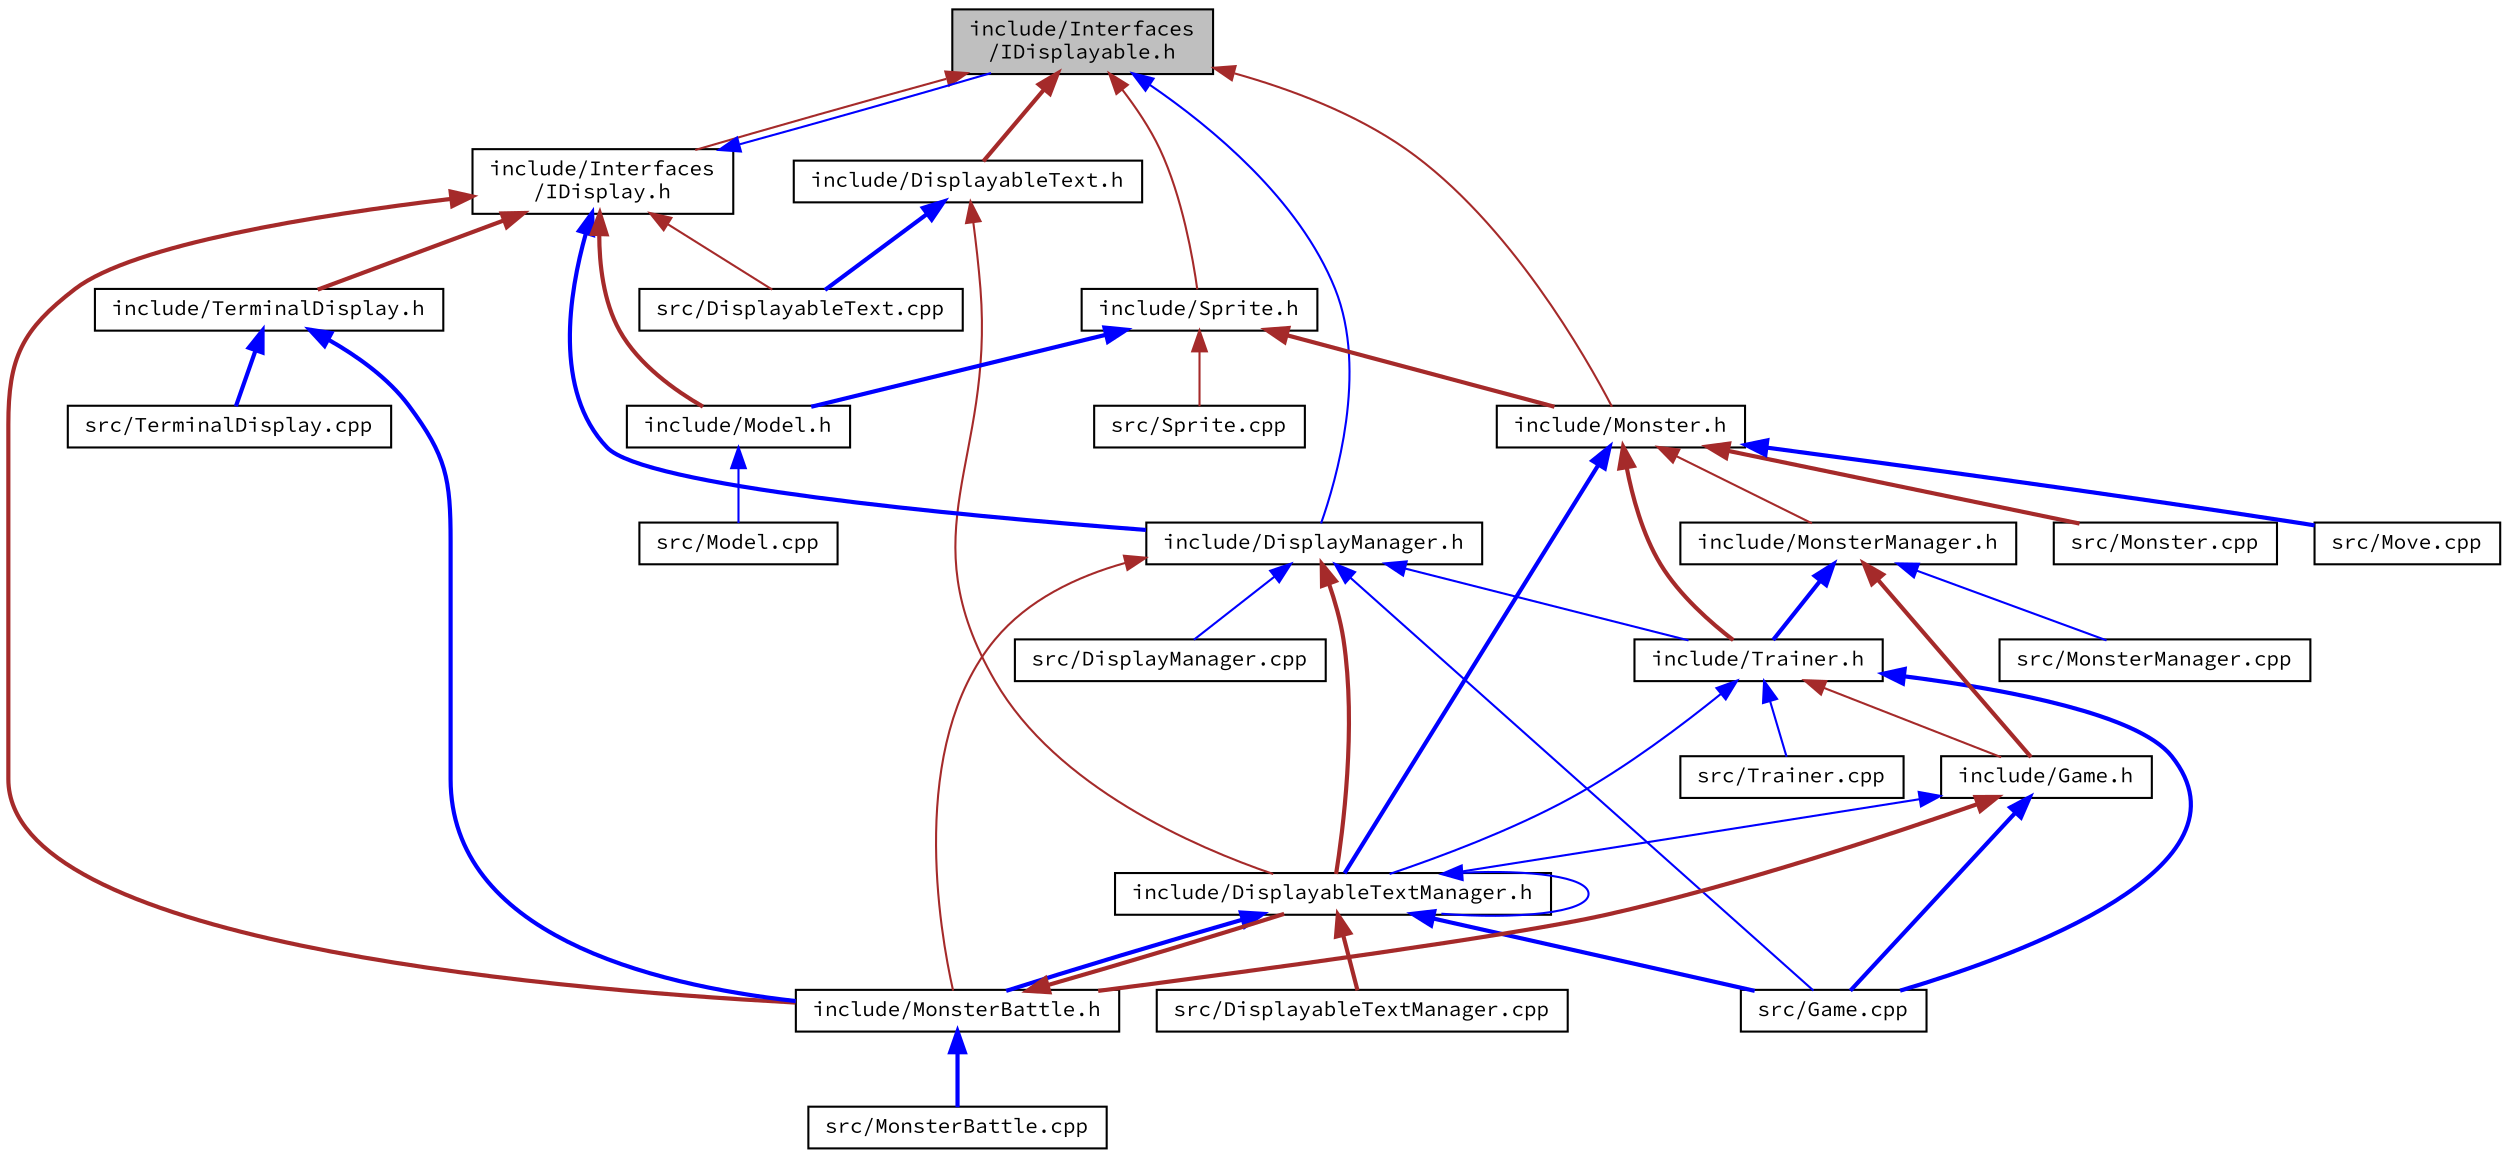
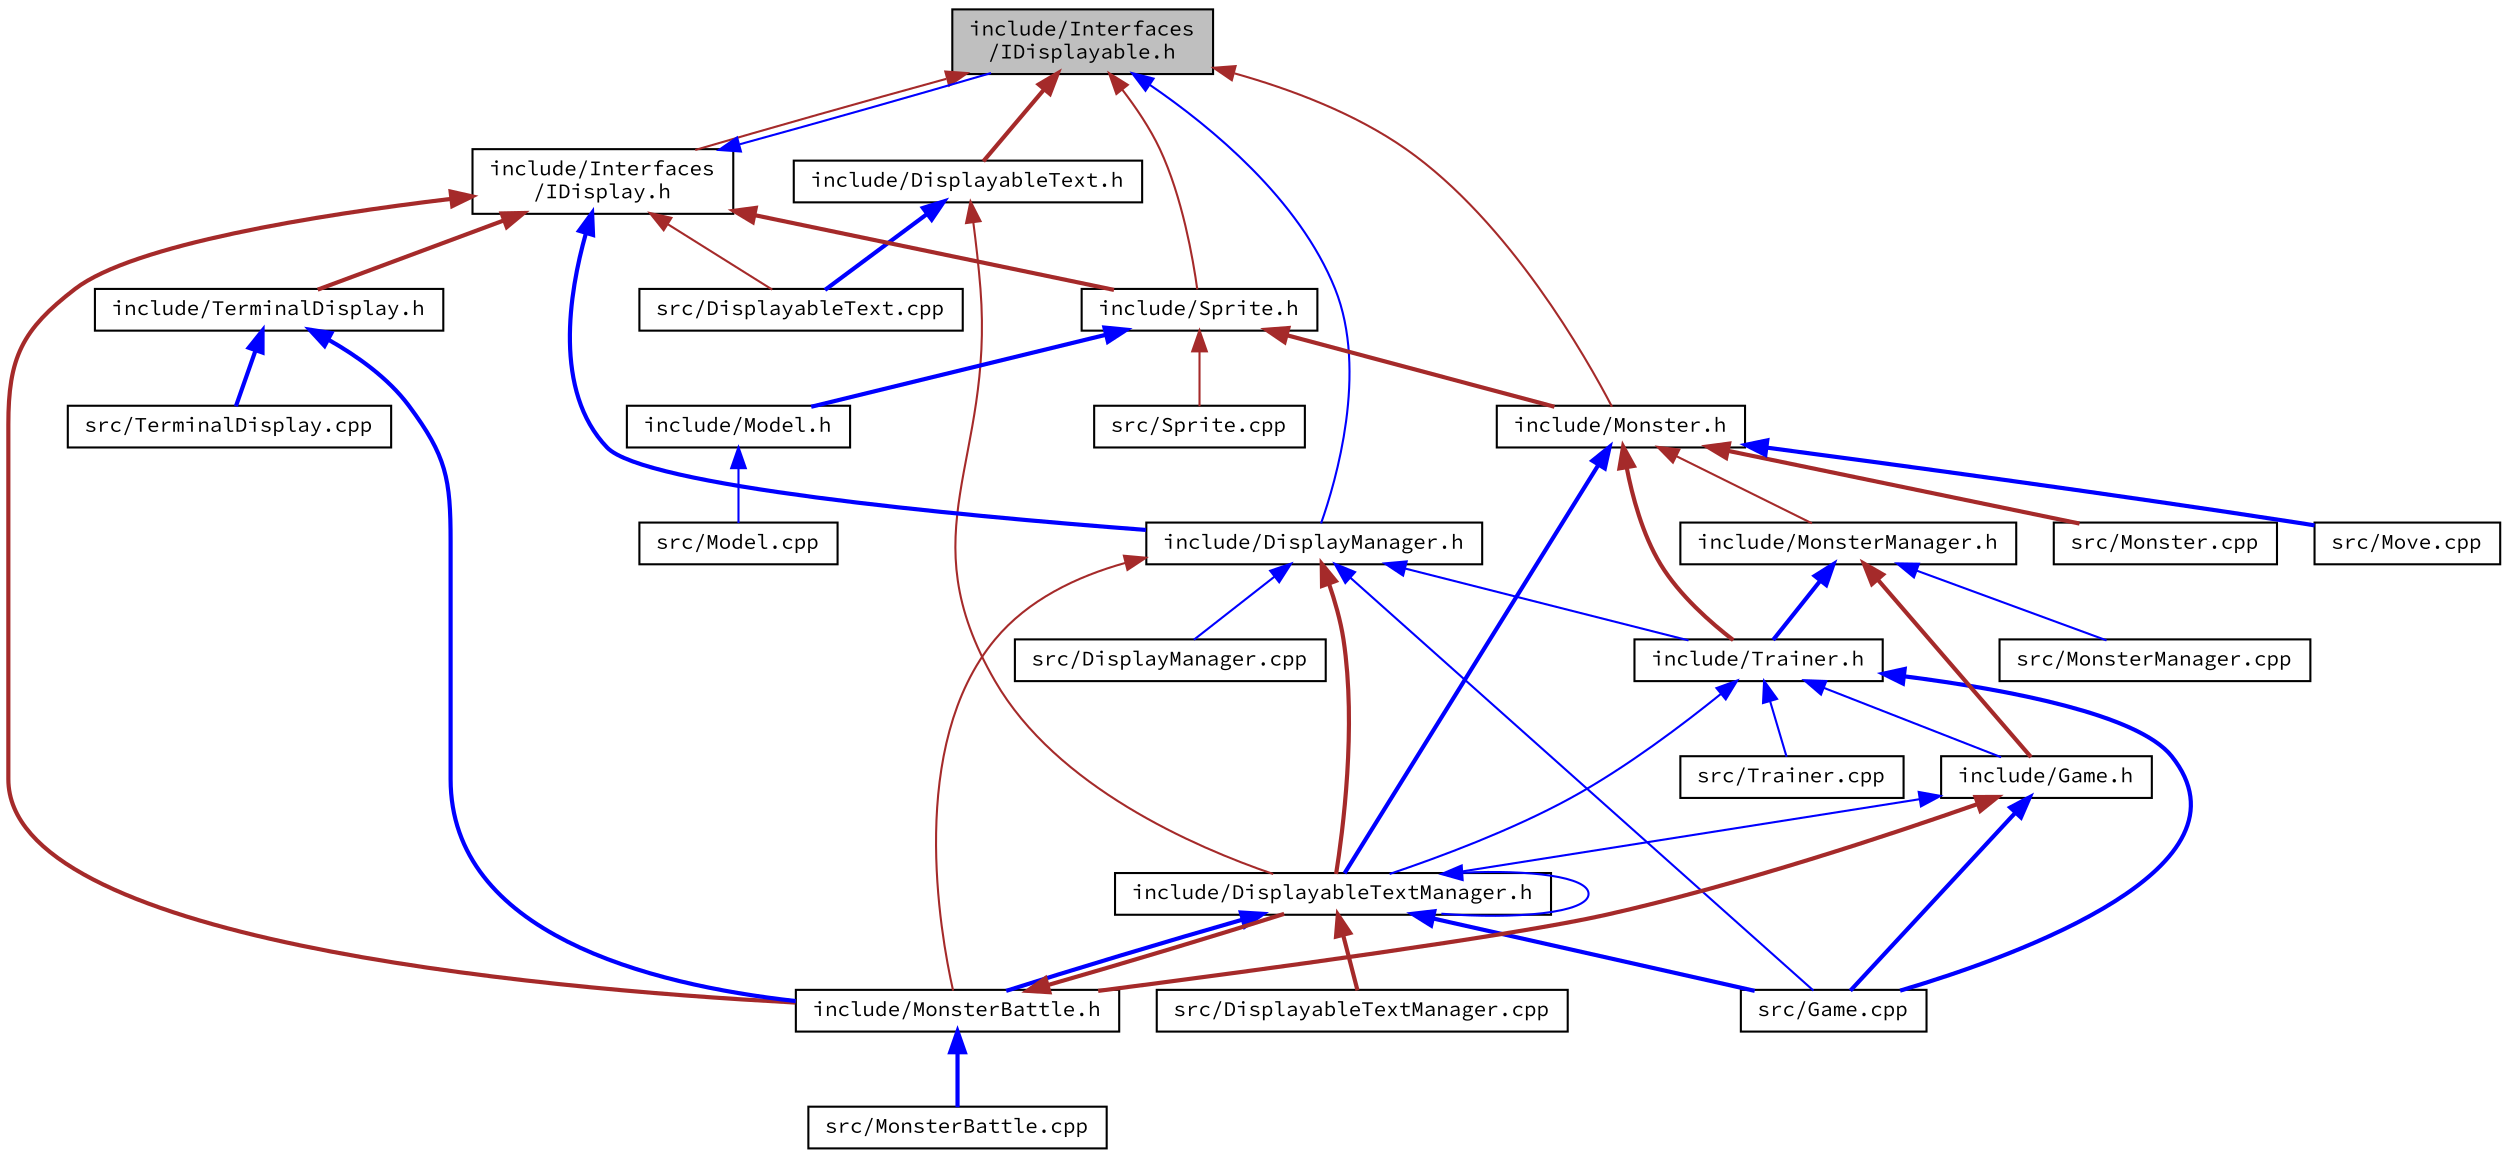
edge "include/Model.h" -> "include/Interfaces /IDisplay.h": now "include/Sprite.h" -> "include/Interfaces /IDisplay.h"
edge "include/Game.h" -> "include/Trainer.h": color brown -> blue
